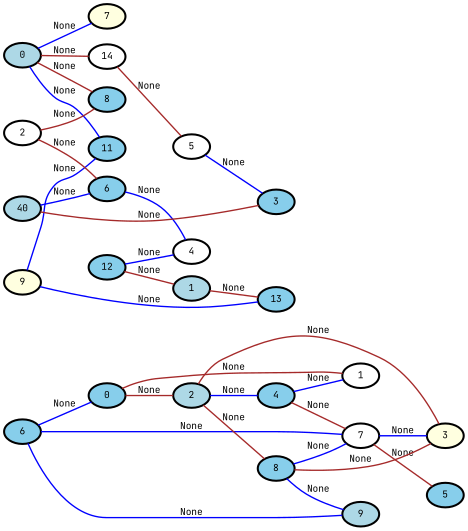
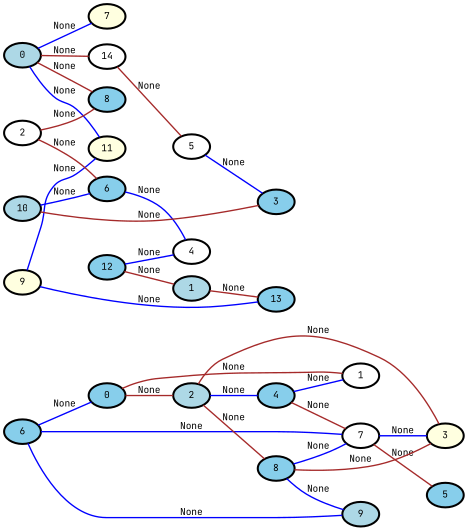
node "11": fillcolor skyblue -> lightyellow
node "40": label "40" -> "10"
